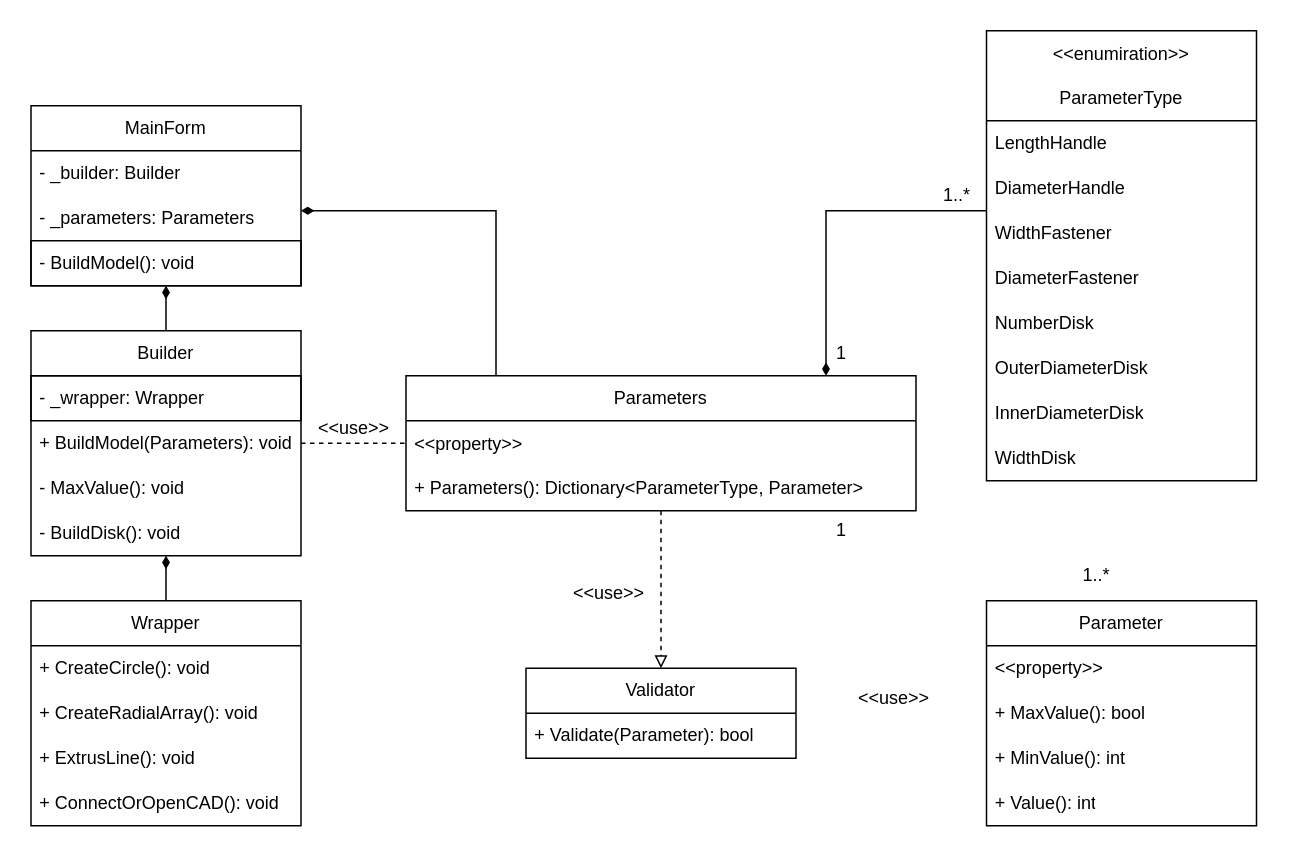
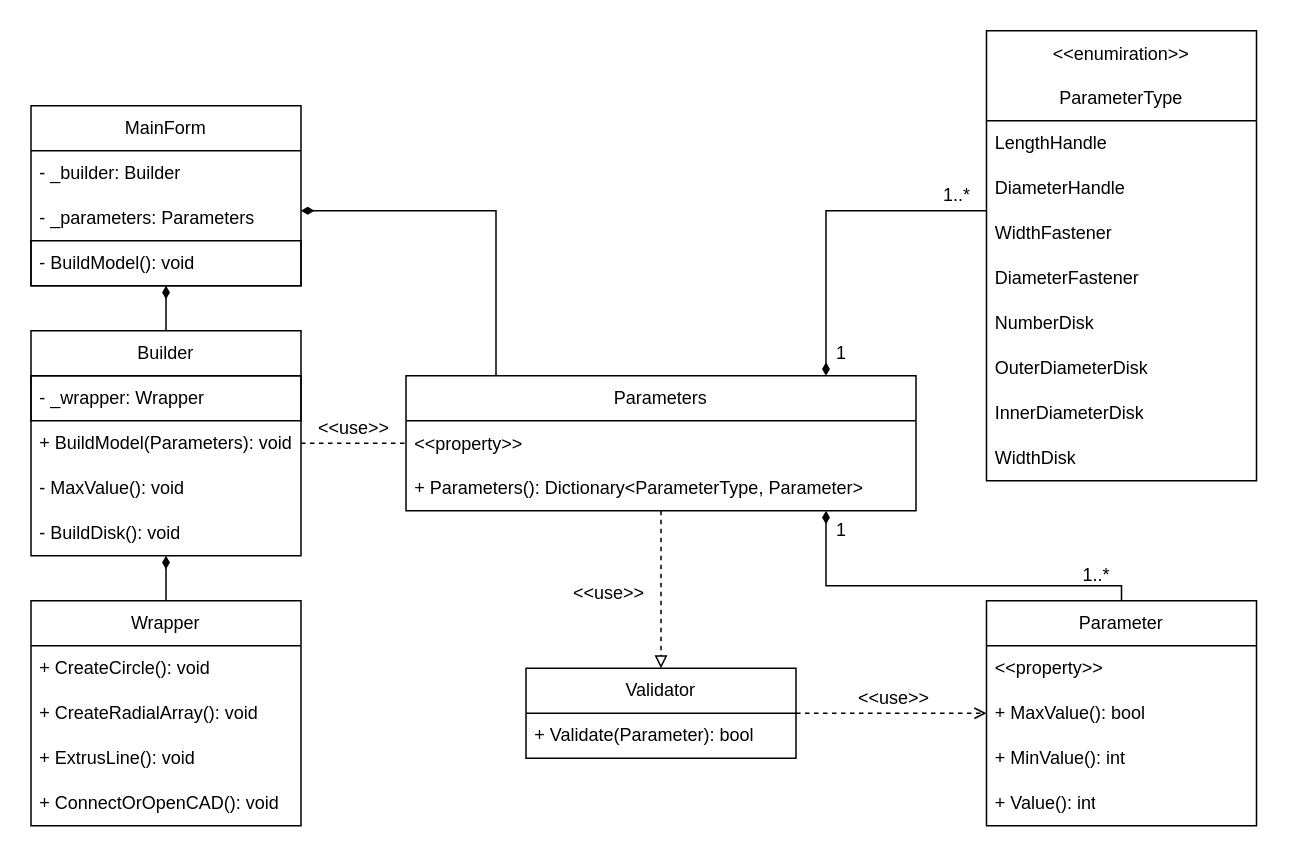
edge "Parameter" -> "Parameters": added
edge "Validator" -> "Parameter": added
